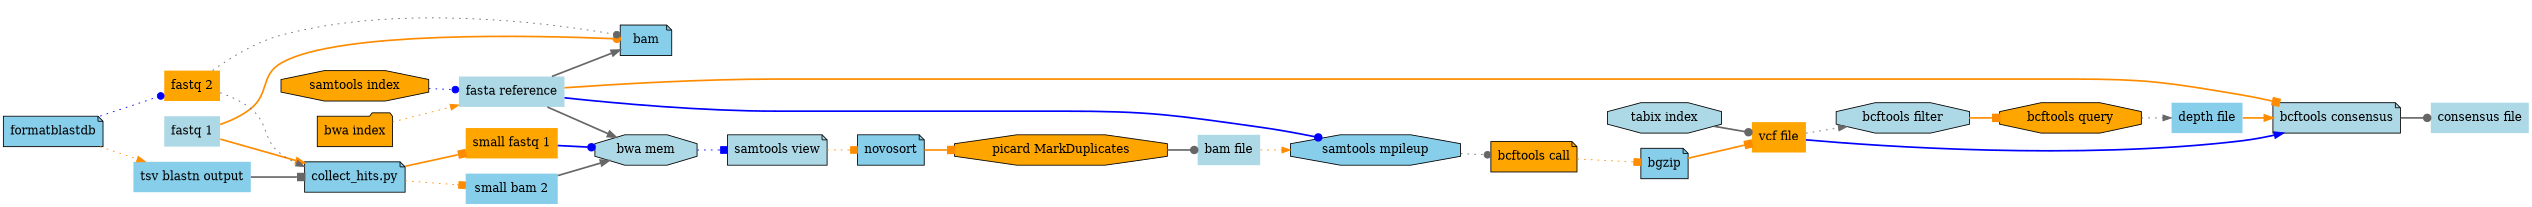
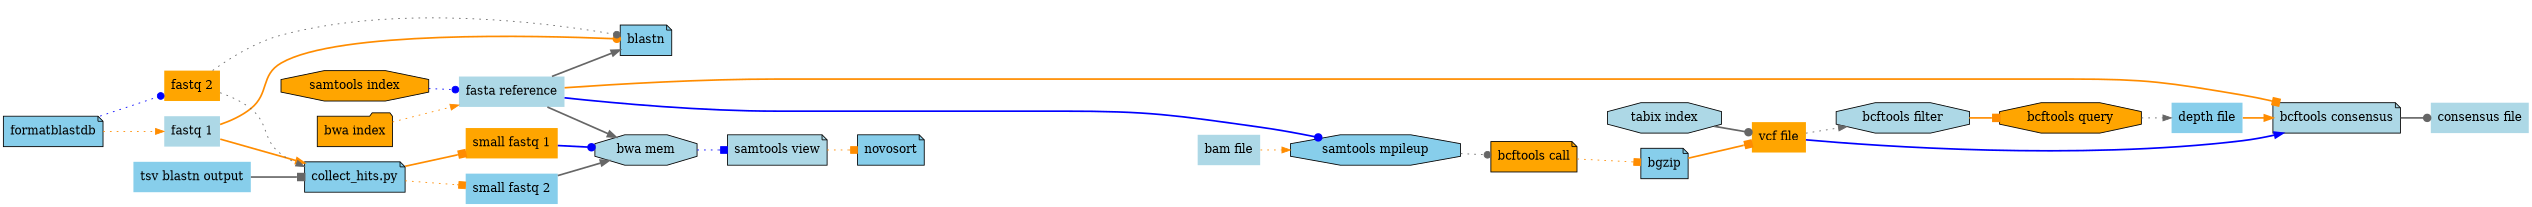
node "bam": label "bam" -> "blastn"
node "picard MarkDuplicates": removed
edge "formatblastdb" -> "tsv blastn output": now "formatblastdb" -> "fastq 1"
node "small bam 2": label "small bam 2" -> "small fastq 2"
